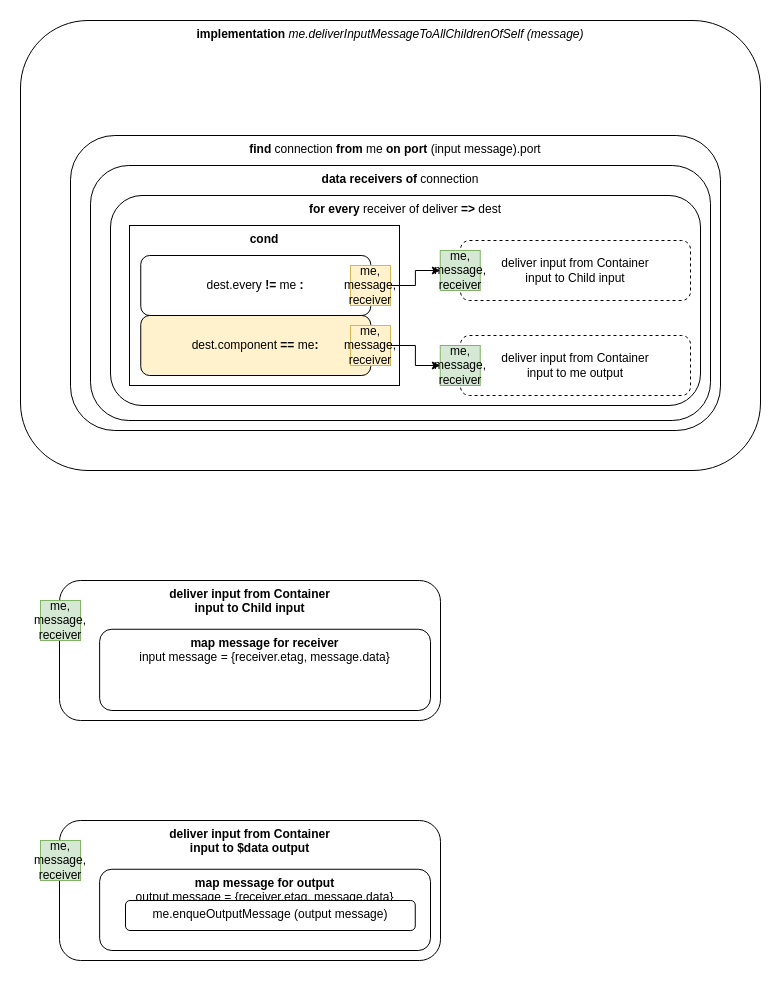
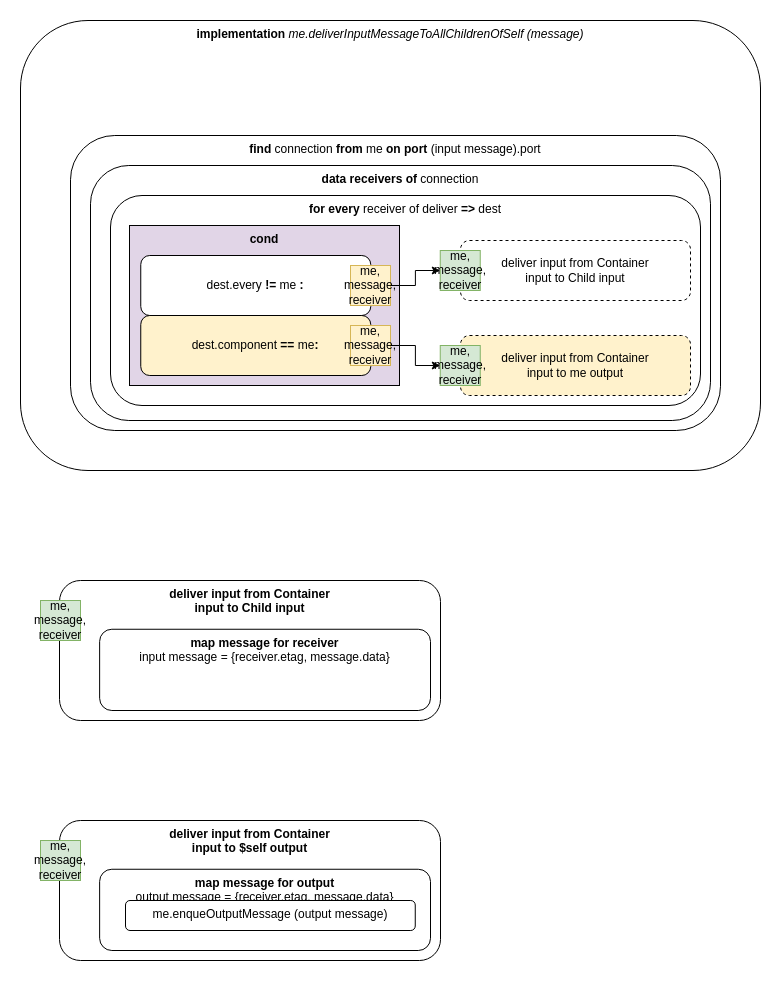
node "cond": fillcolor #ffffff -> #e1d5e7
node "deliver input from Container input to me output": fillcolor #ffffff -> #fff2cc
node "deliver input from Container input to $data output": label "deliver input from Container input to $data output" -> "deliver input from Container input to $self output"
